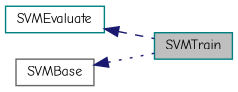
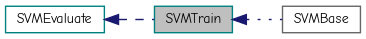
edge "SVMTrain" -> "SVMBase": reversed
